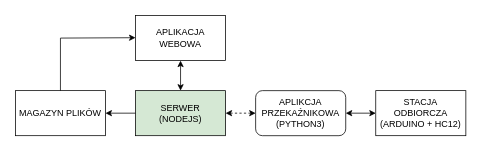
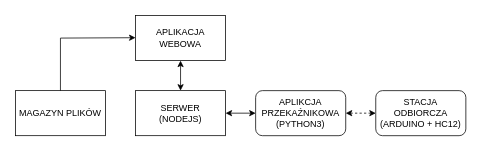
edge "SERWER (NODEJS)" -> "MAGAZYN PLIKÓW": removed
node "SERWER (NODEJS)": fillcolor #d5e8d4 -> #ffffff
edge "SERWER (NODEJS)" -- "APLIKCJA PRZEKAŹNIKOWA (PYTHON3)": style dashed -> solid
edge "APLIKCJA PRZEKAŹNIKOWA (PYTHON3)" -- "STACJA ODBIORCZA (ARDUINO + HC12)": style solid -> dashed
node "STACJA ODBIORCZA (ARDUINO + HC12)": shape rectangle -> rounded rectangle
